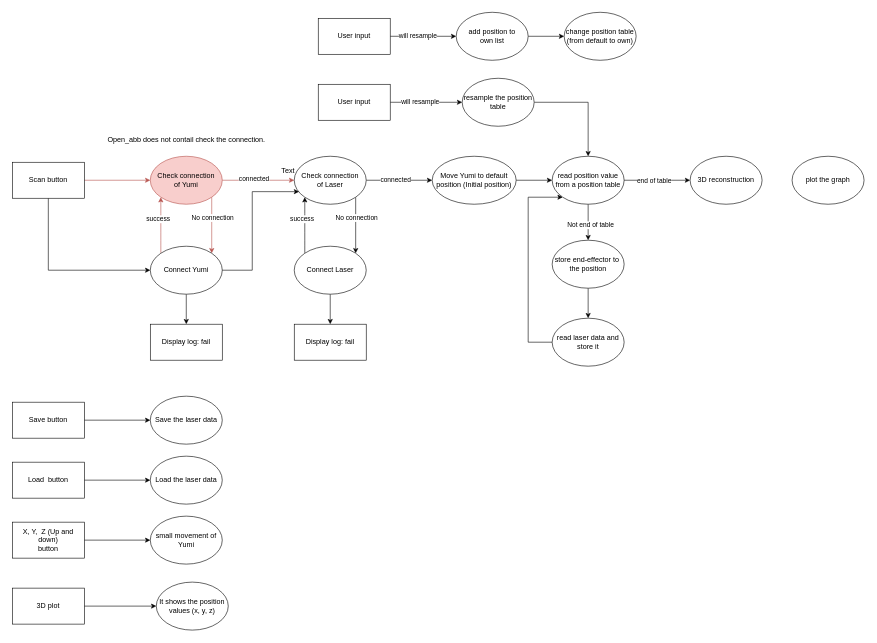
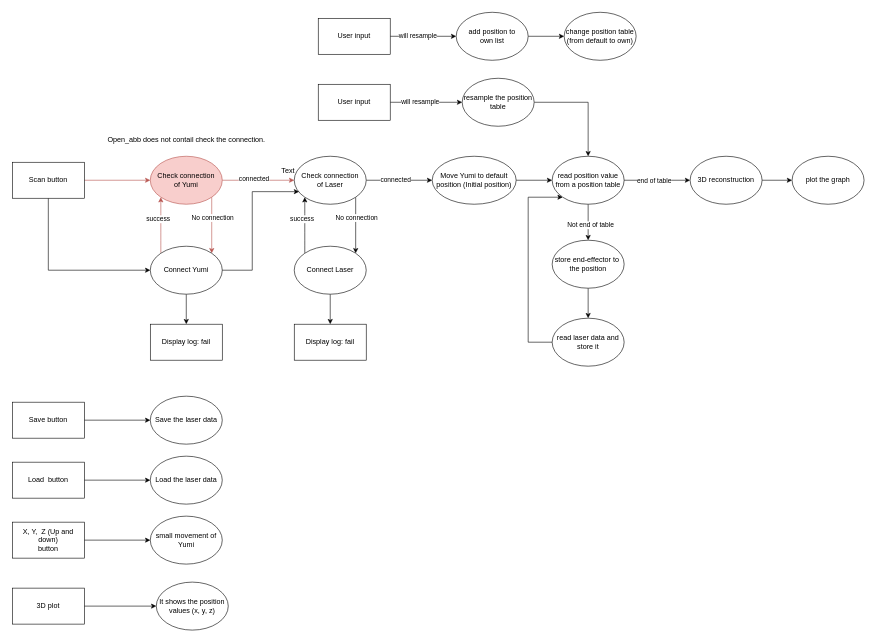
edge "3D reconstruction" -> "plot the graph": added
